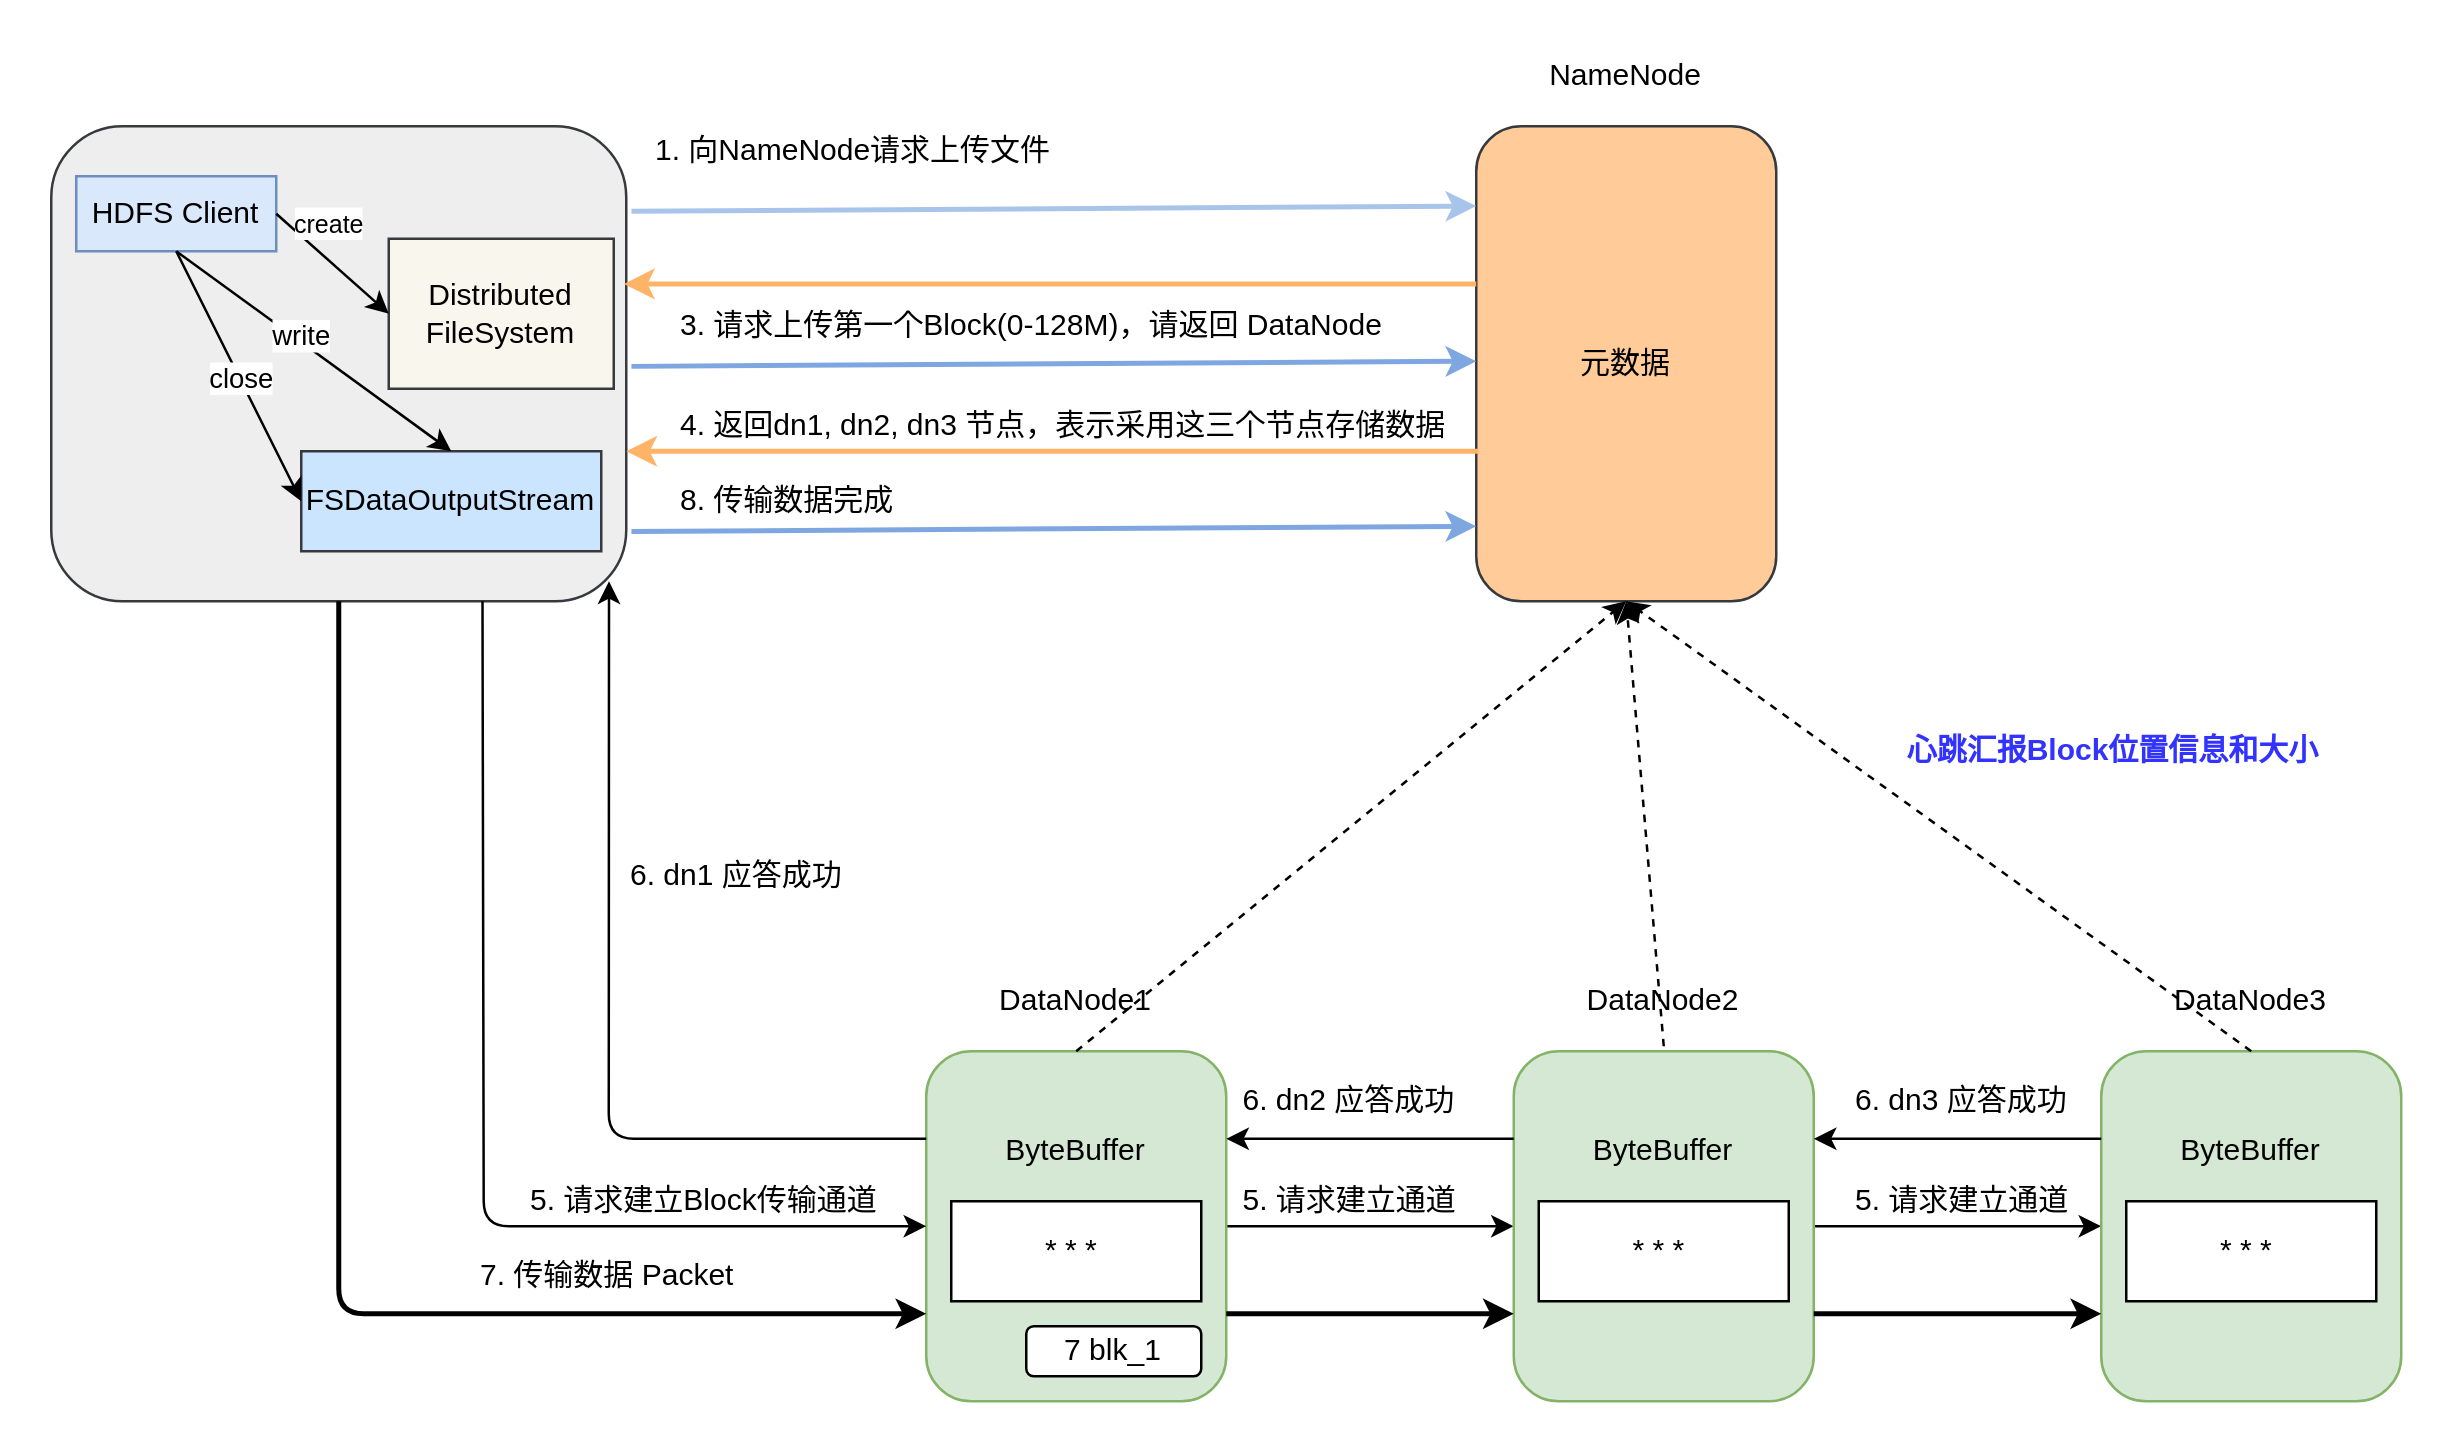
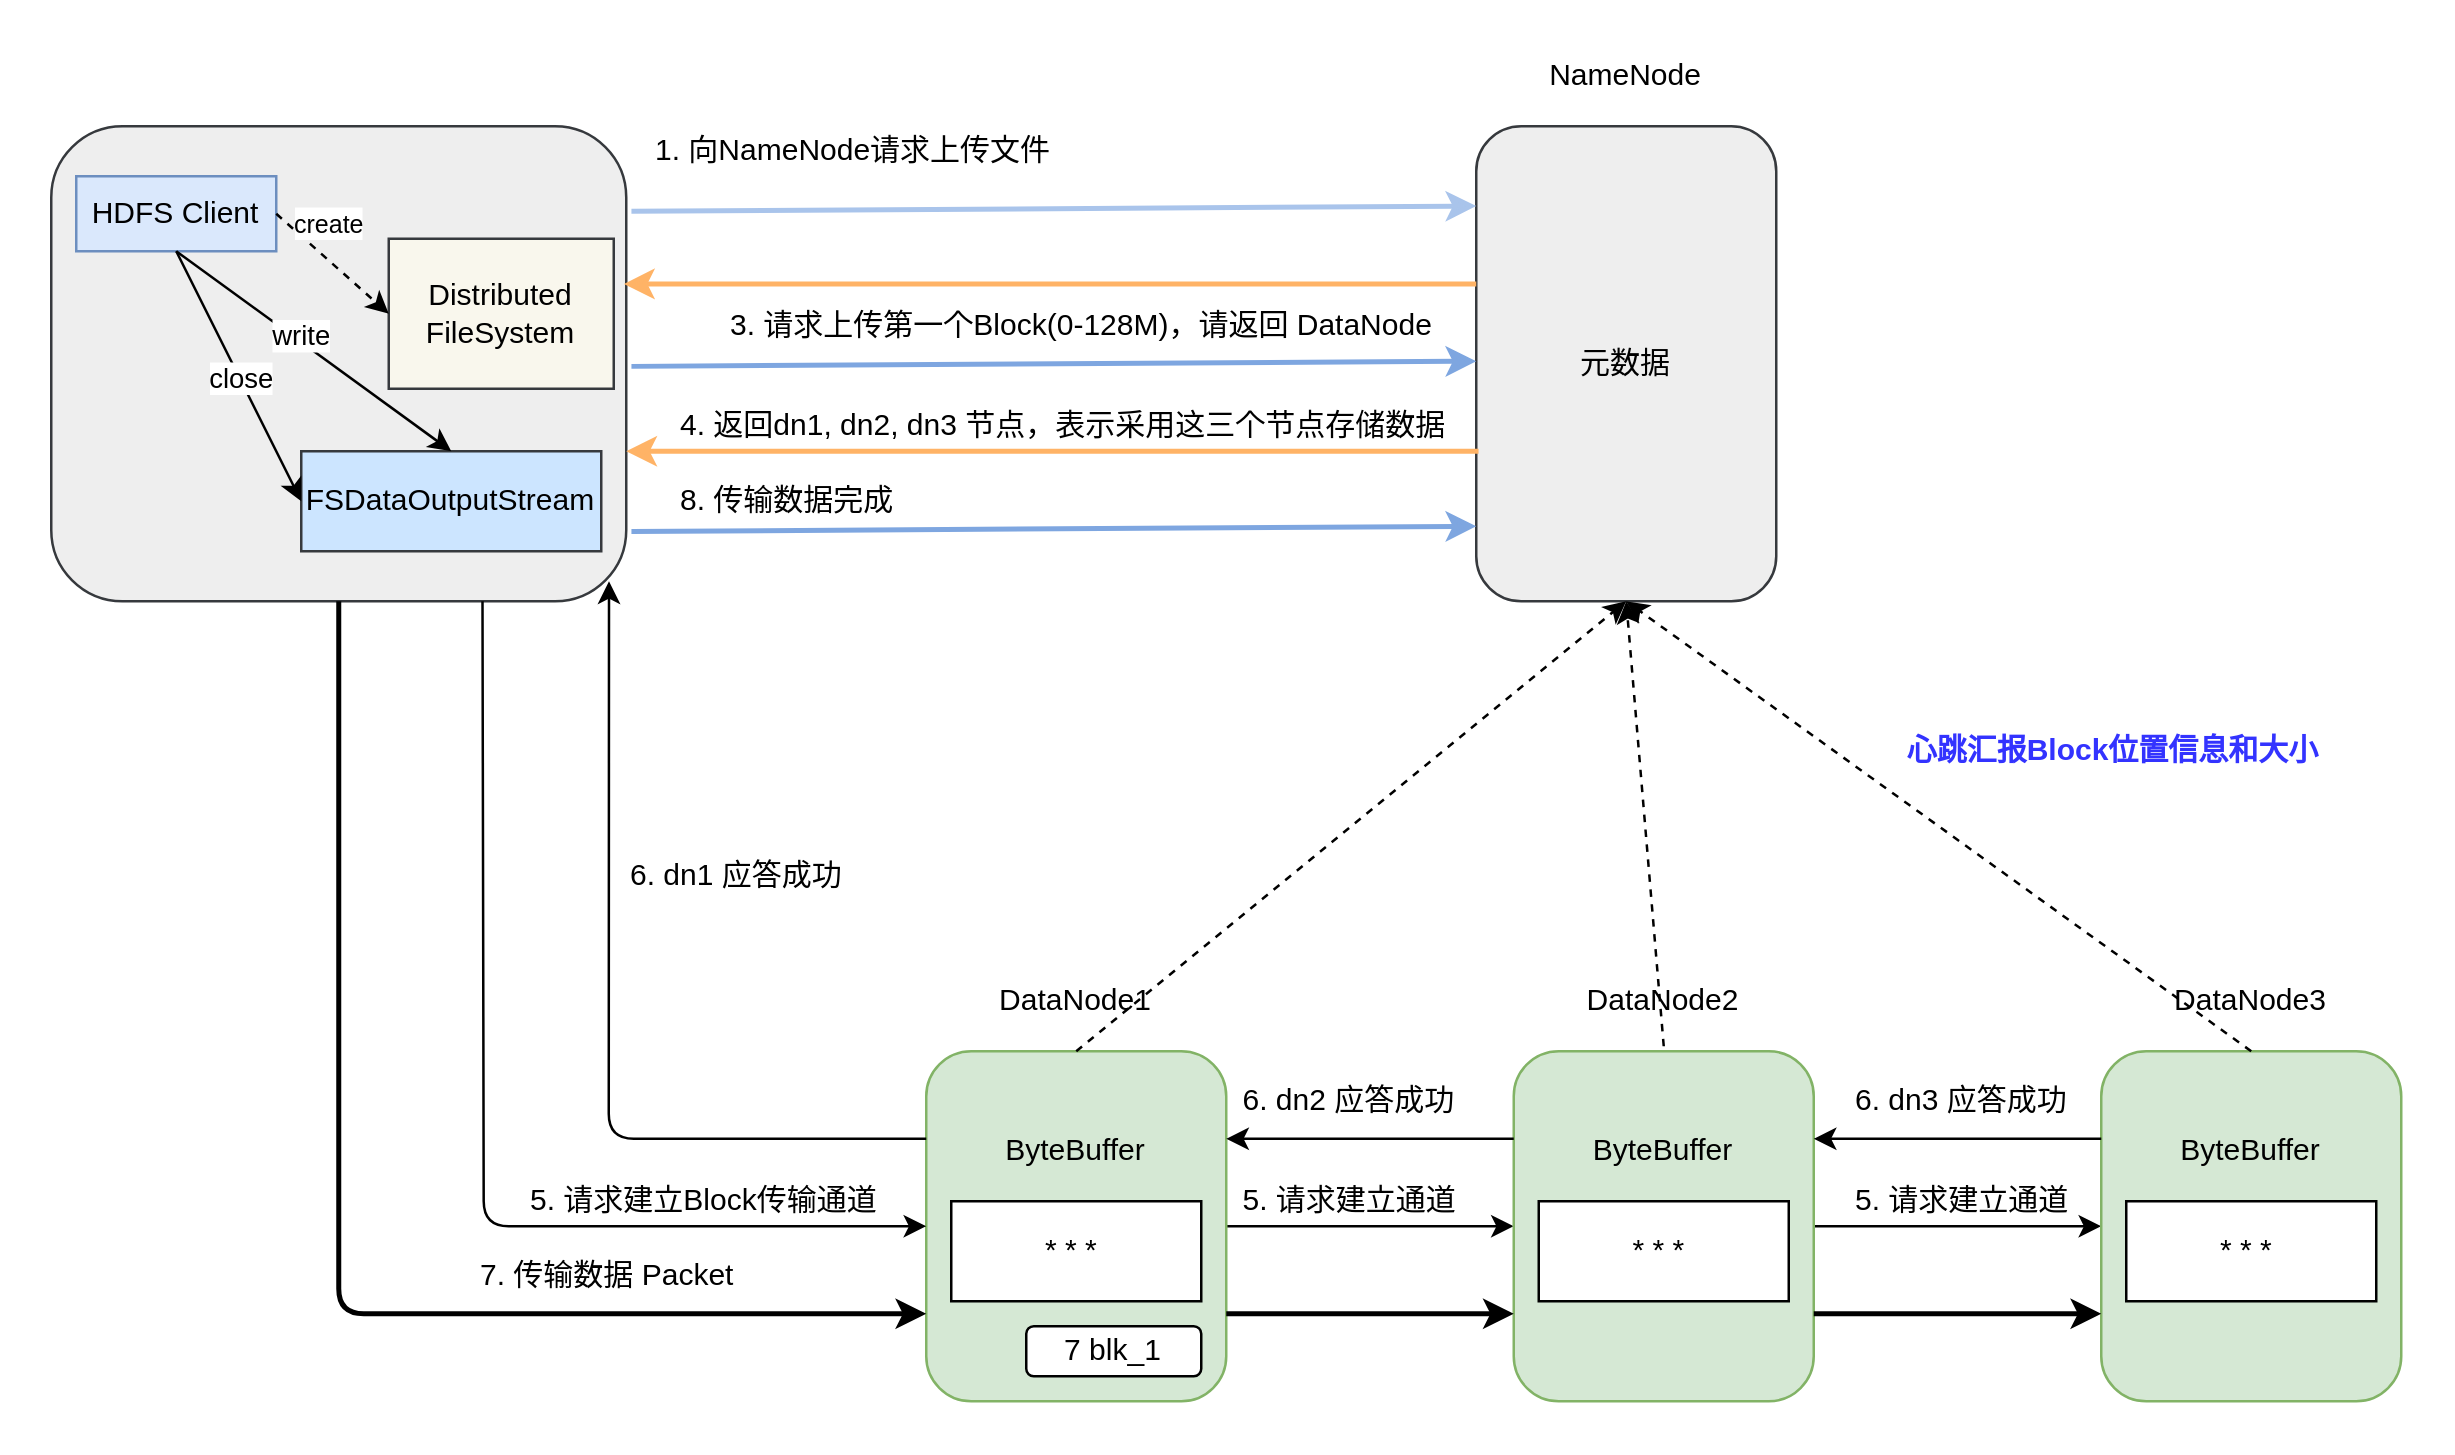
edge "HDFS Client" -> "Distributed FileSystem": style solid -> dashed
node "3. 请求上传第一个Block(0-128M)，请返回 DataNode": moved (1039, 326) -> (1089, 326)
node "元数据": fillcolor #ffcc99 -> #eeeeee
